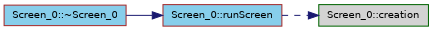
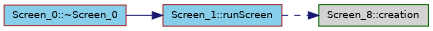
node "Screen_0::runScreen": label "Screen_0::runScreen" -> "Screen_1::runScreen"
node "Screen_0::creation": label "Screen_0::creation" -> "Screen_8::creation"
